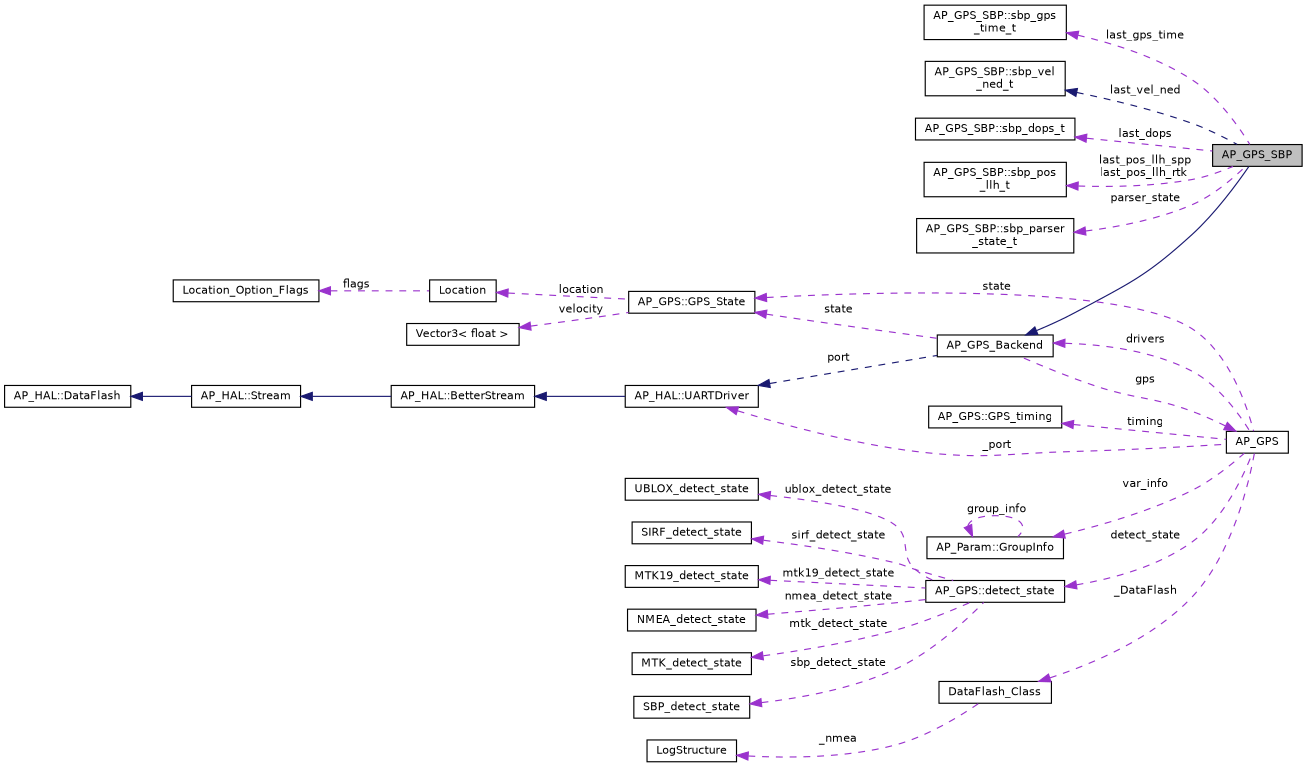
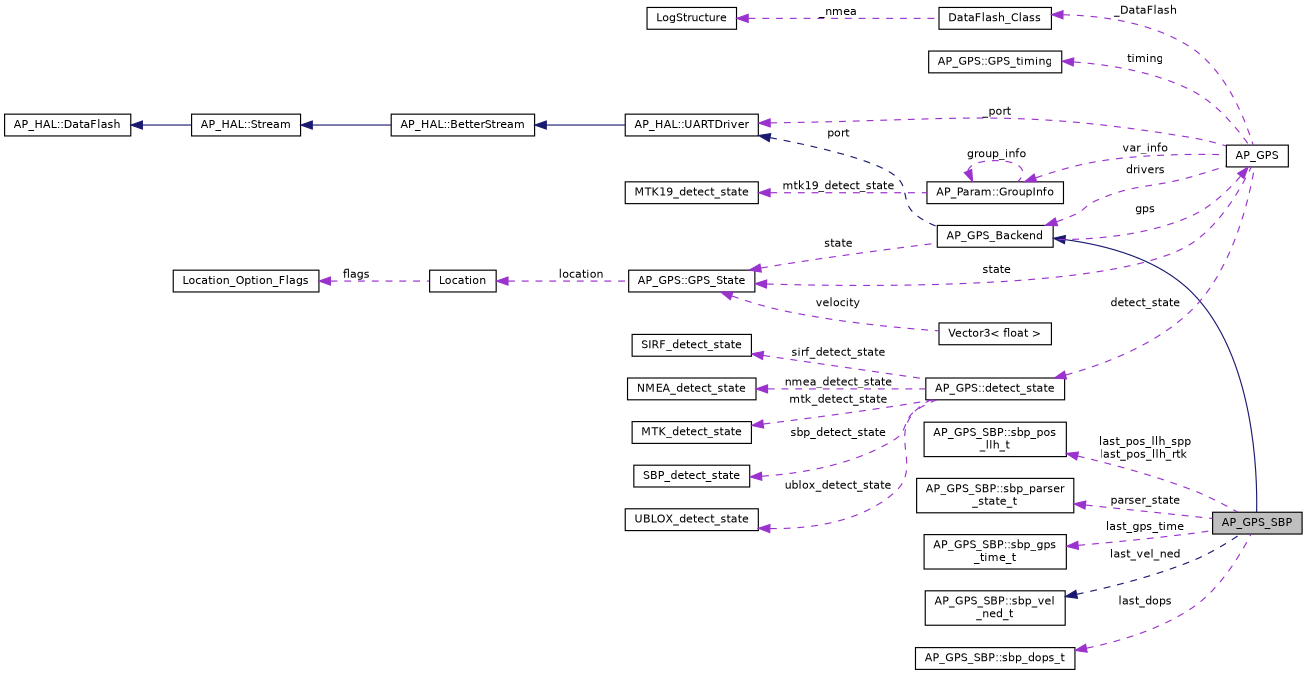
edge "AP_GPS::GPS_State" -> "Vector3< float >": reversed
edge "AP_GPS::detect_state" -> "MTK19_detect_state": now "AP_Param::GroupInfo" -> "MTK19_detect_state"
